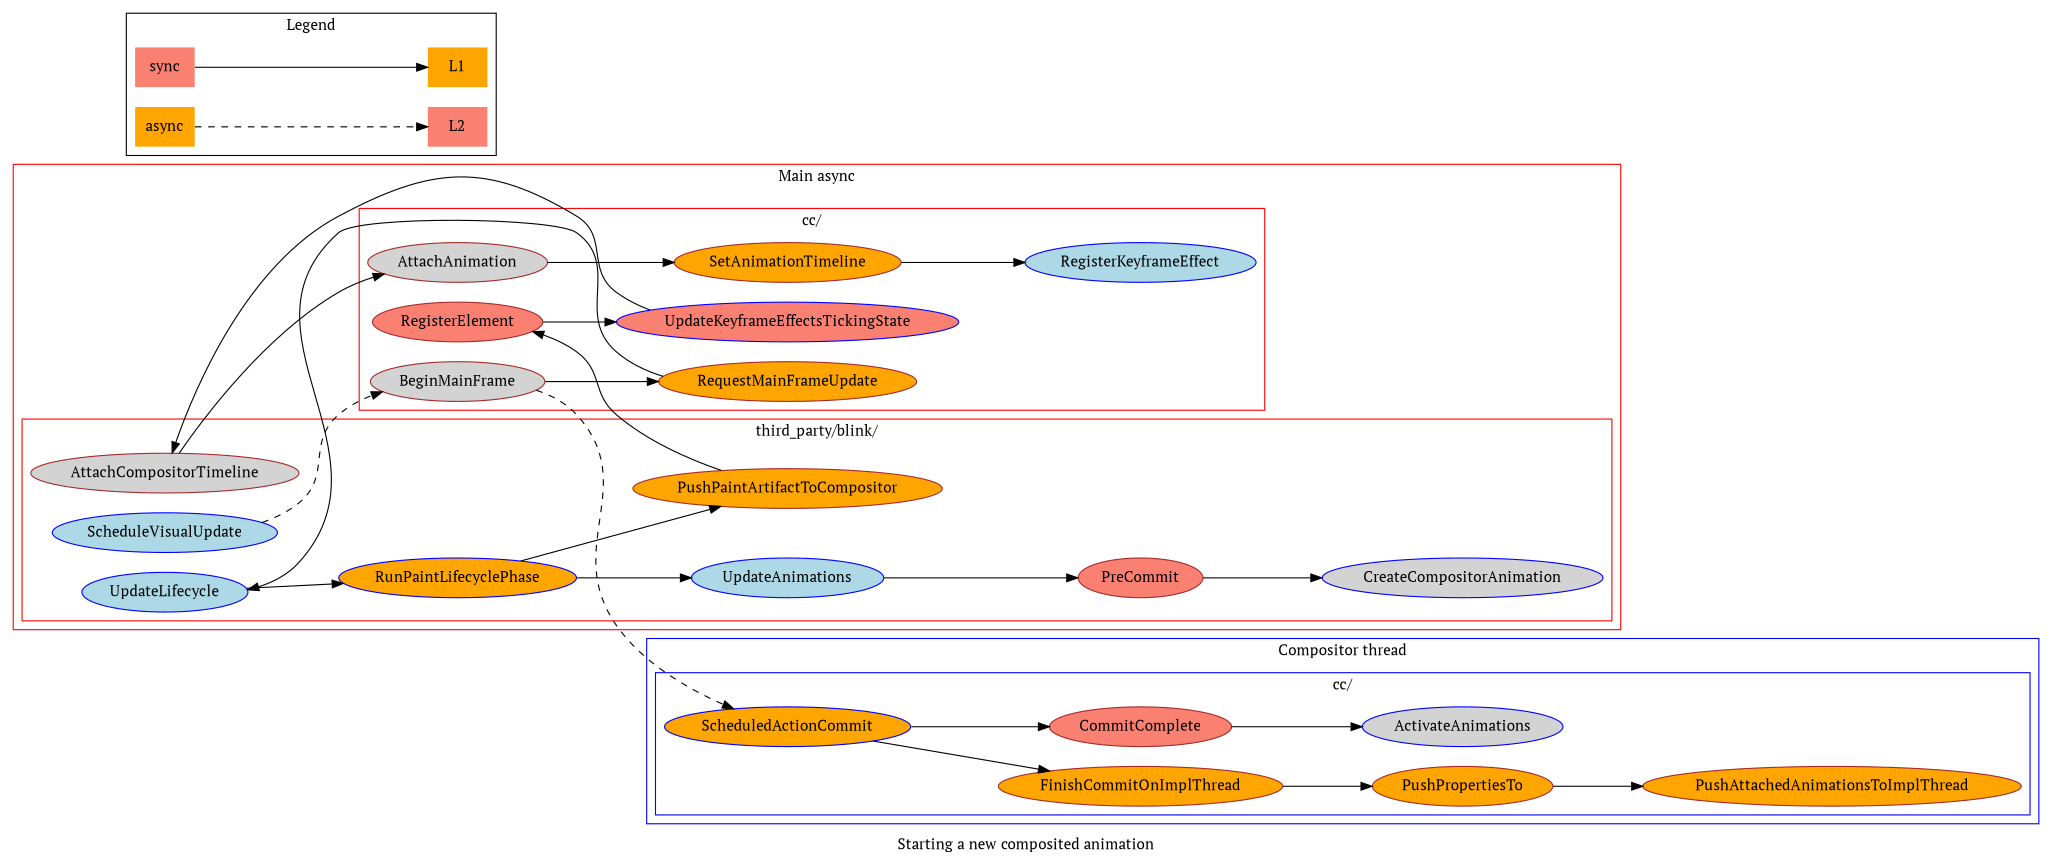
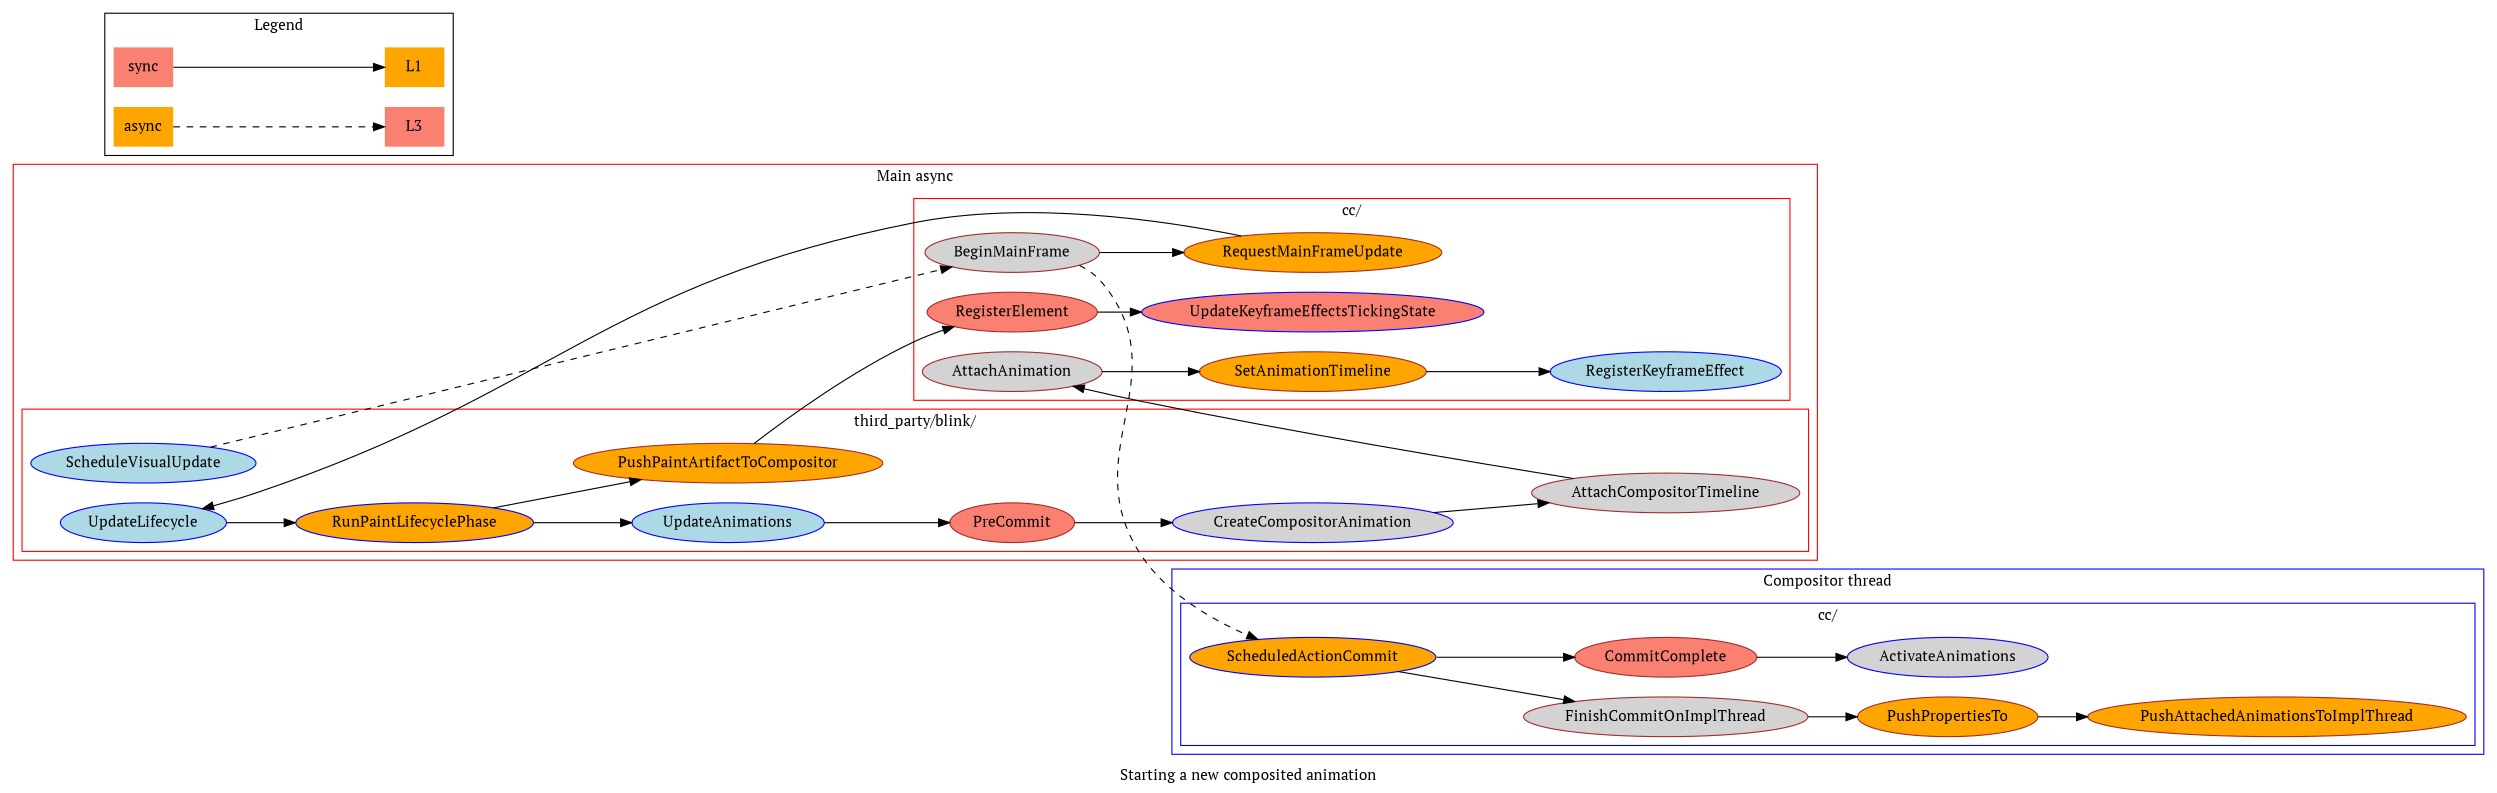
node "L2": label "L2" -> "L3"
edge "UpdateKeyframeEffectsTickingState" -> "AttachCompositorTimeline": now "CreateCompositorAnimation" -> "AttachCompositorTimeline"
node "FinishCommitOnImplThread": fillcolor orange -> lightgrey
